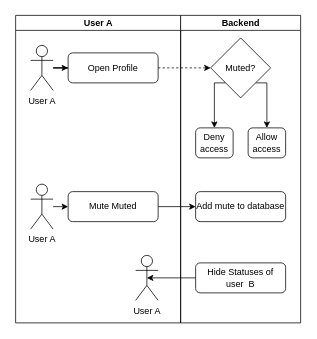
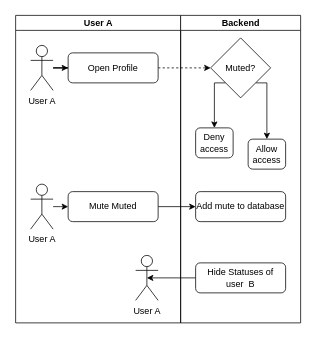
node "Allow access": moved (267, 143) -> (267, 154)
